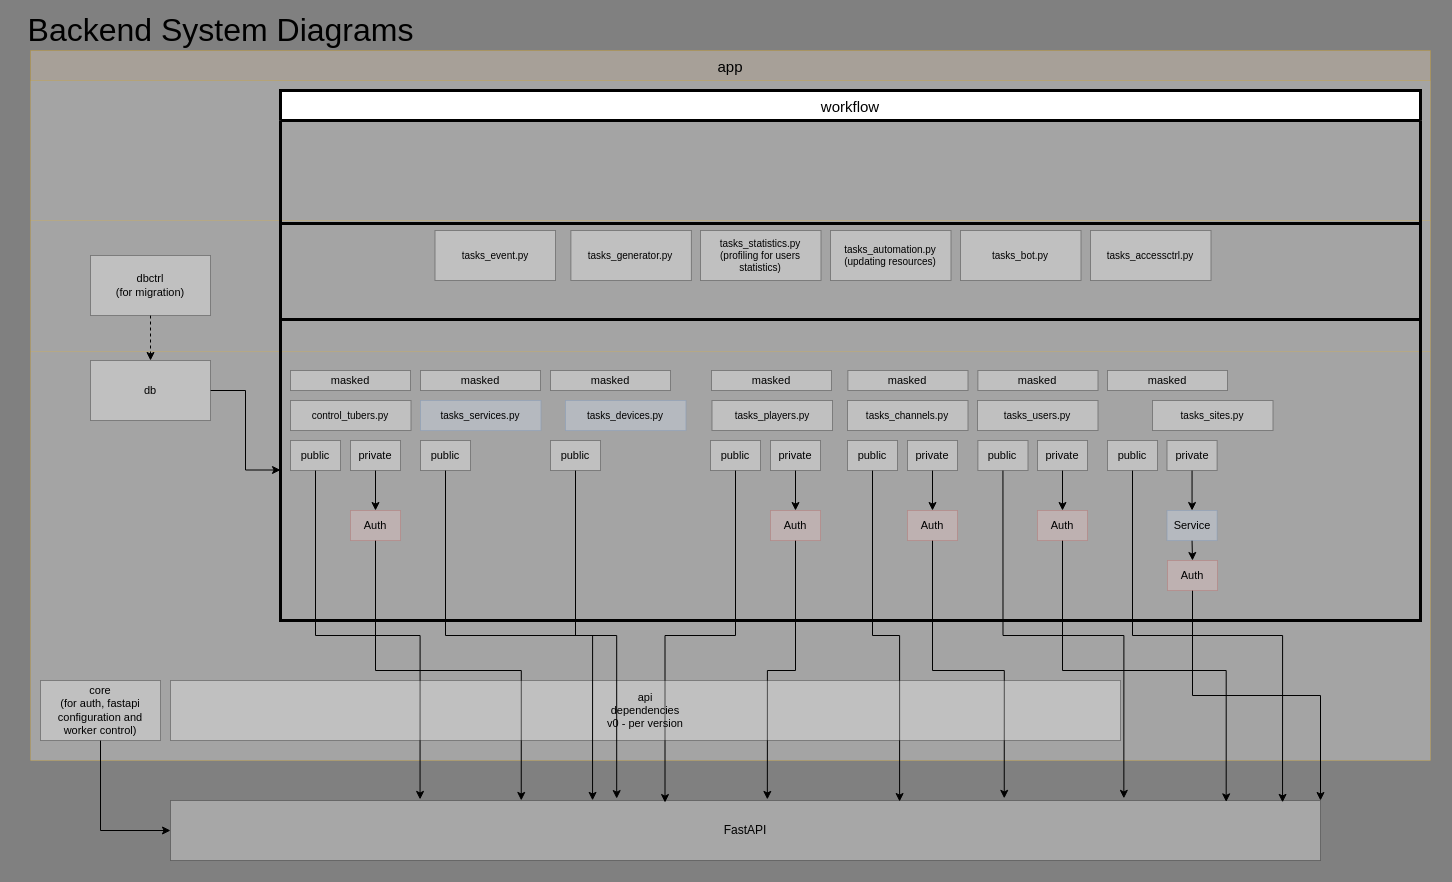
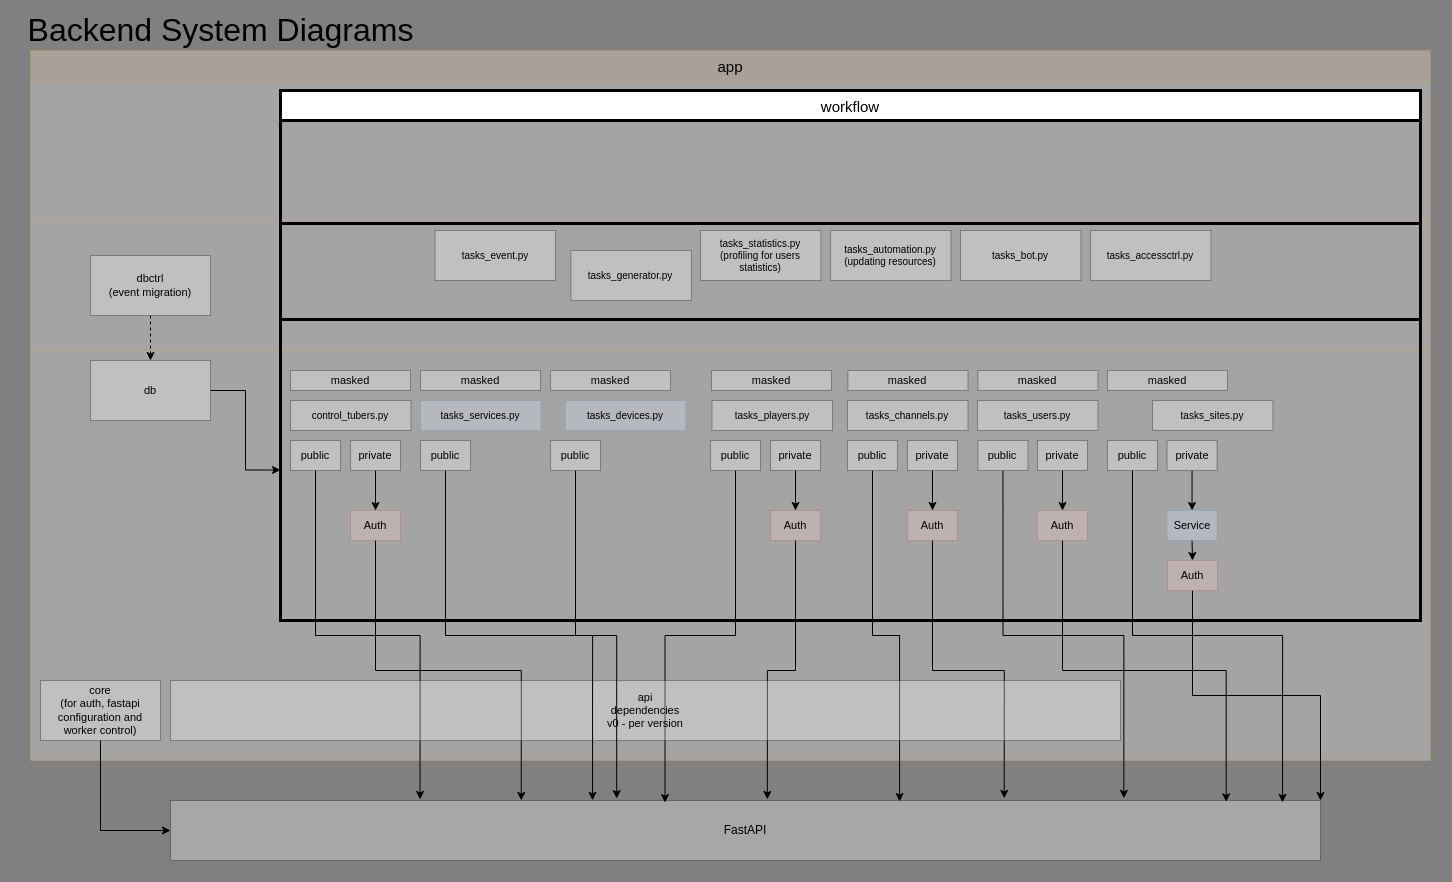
node "tasks_generator.py": moved (631, 256) -> (631, 276)
node "dbctrl (for migration)": label "dbctrl (for migration)" -> "dbctrl (event migration)"
